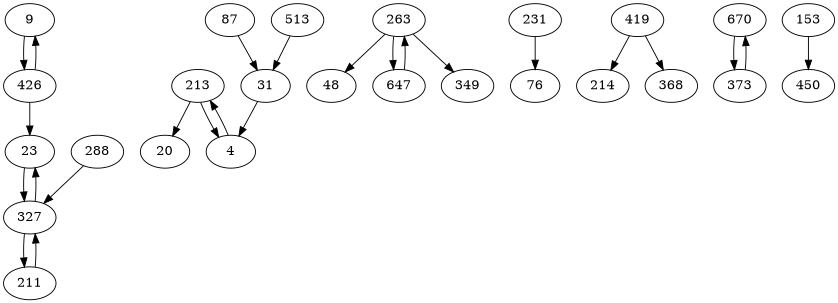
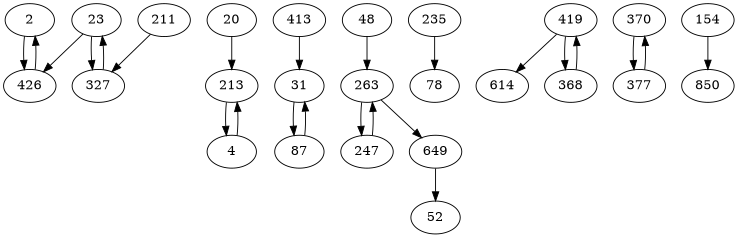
node "9": label "9" -> "2"
node "513": label "513" -> "413"
node "231": label "231" -> "235"
node "670": label "670" -> "370"
node "153": label "153" -> "154"
edge "263" -> "48": reversed
edge "368" -> "419": added
node "647": label "647" -> "247"
node "349": label "349" -> "649"
node "76": label "76" -> "78"
node "214": label "214" -> "614"
node "373": label "373" -> "377"
node "450": label "450" -> "850"
edge "426" -> "23": reversed
edge "213" -> "20": reversed
edge "31" -> "4": now "31" -> "87"
node "288": removed
node "52": added
edge "327" -> "211": removed
